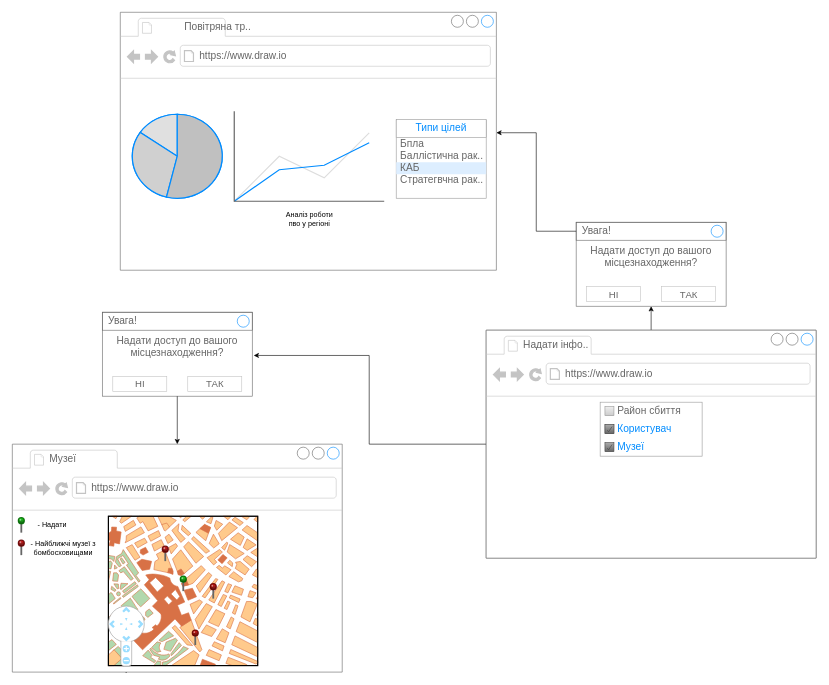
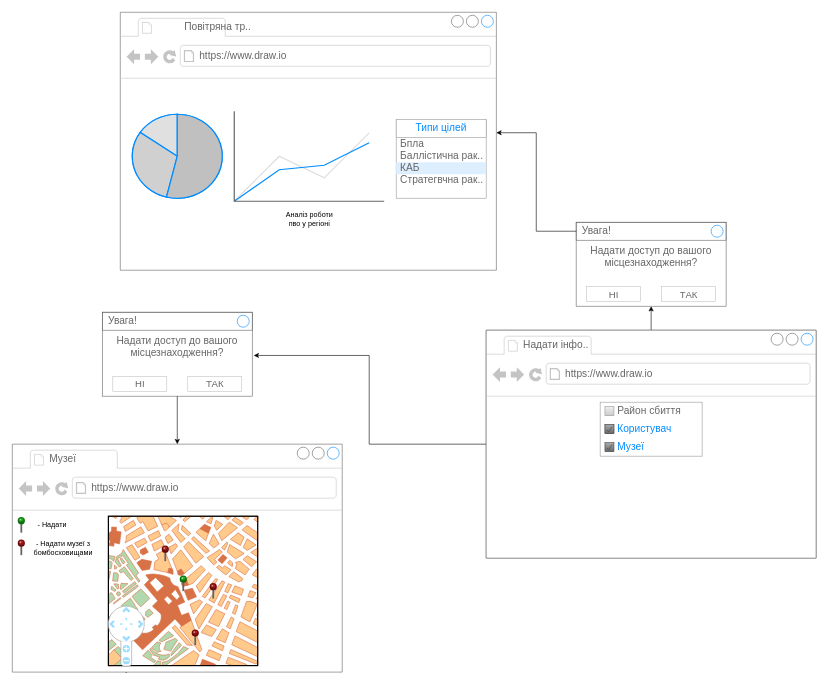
node "- Найближчі музеї з бомбосховищами": label "- Найближчі музеї з бомбосховищами" -> "- Надати музеї з бомбосховищами"
